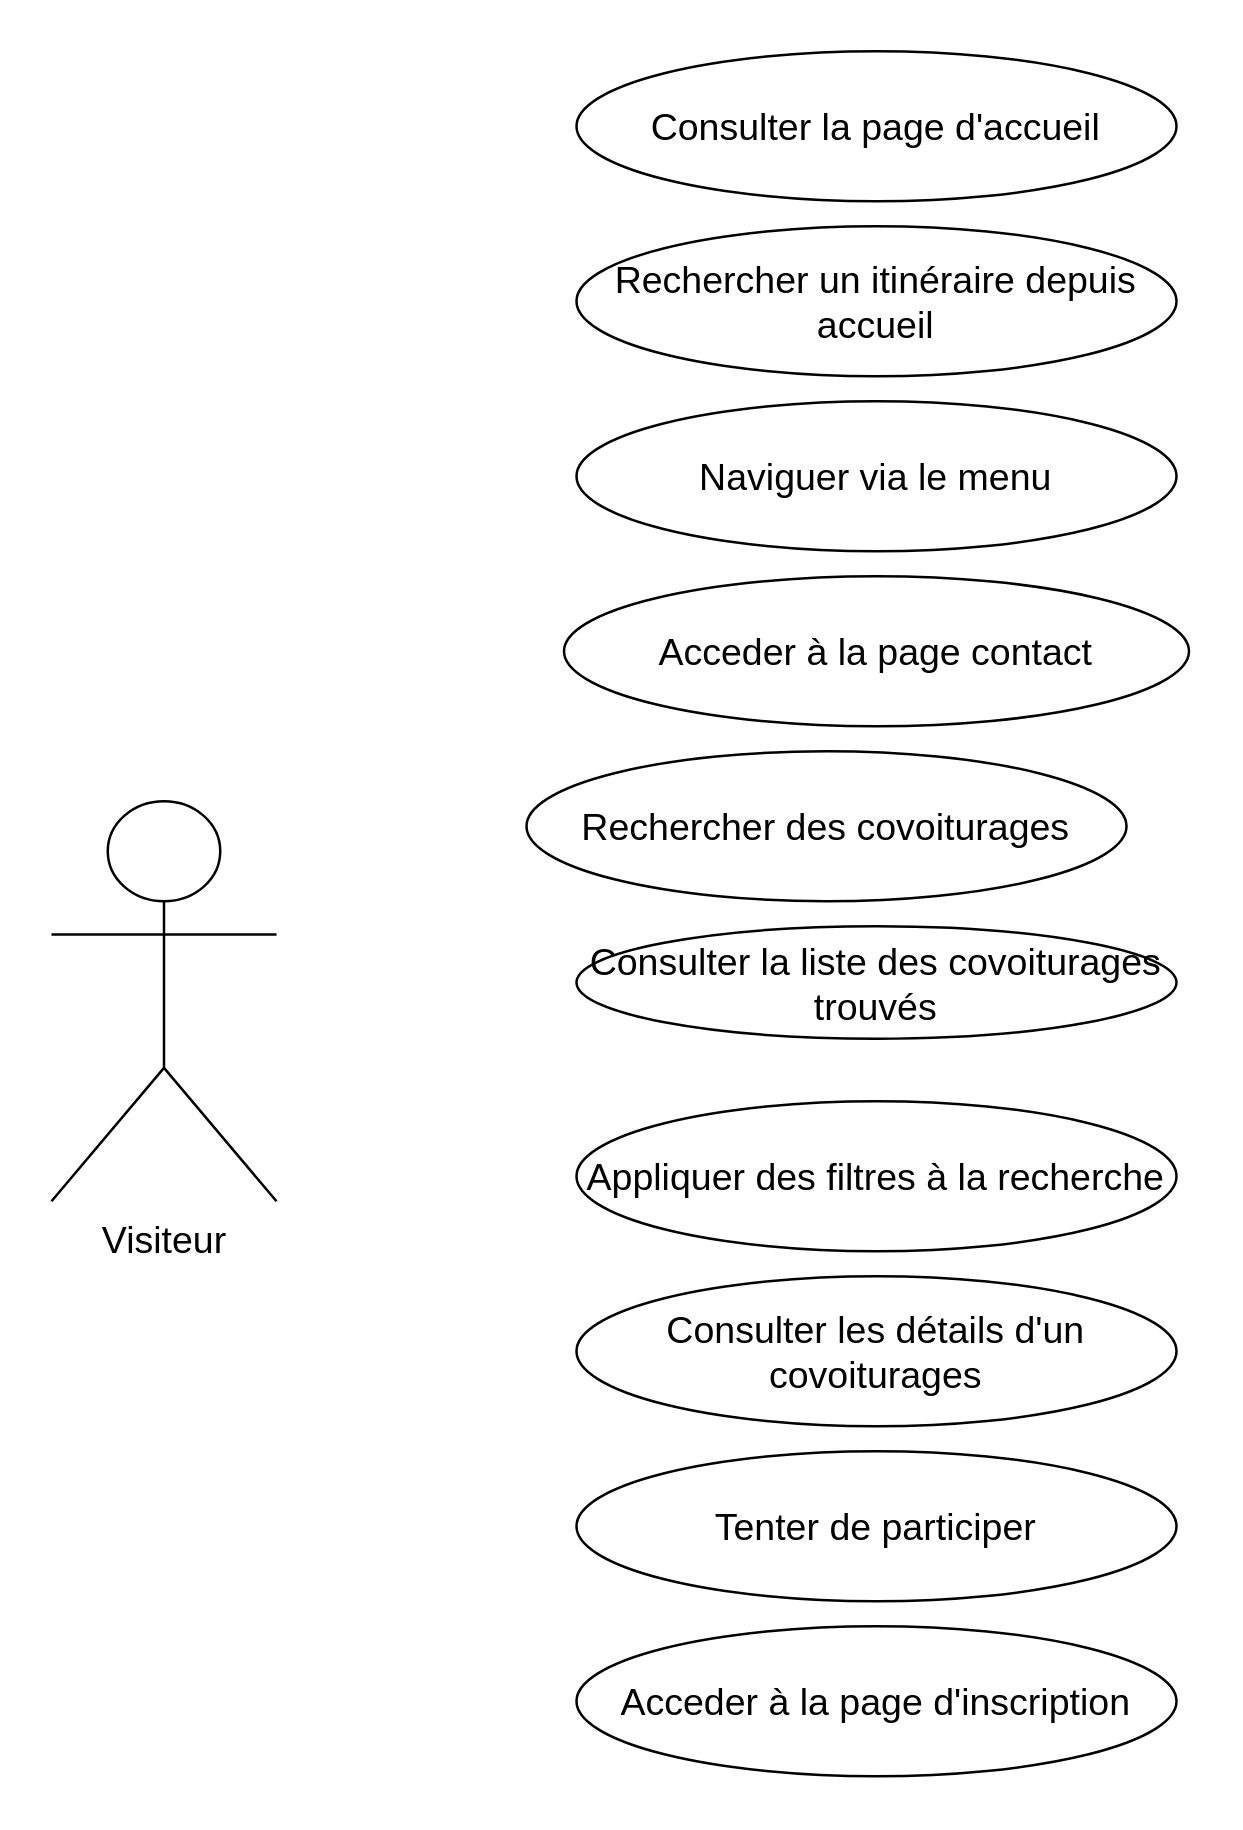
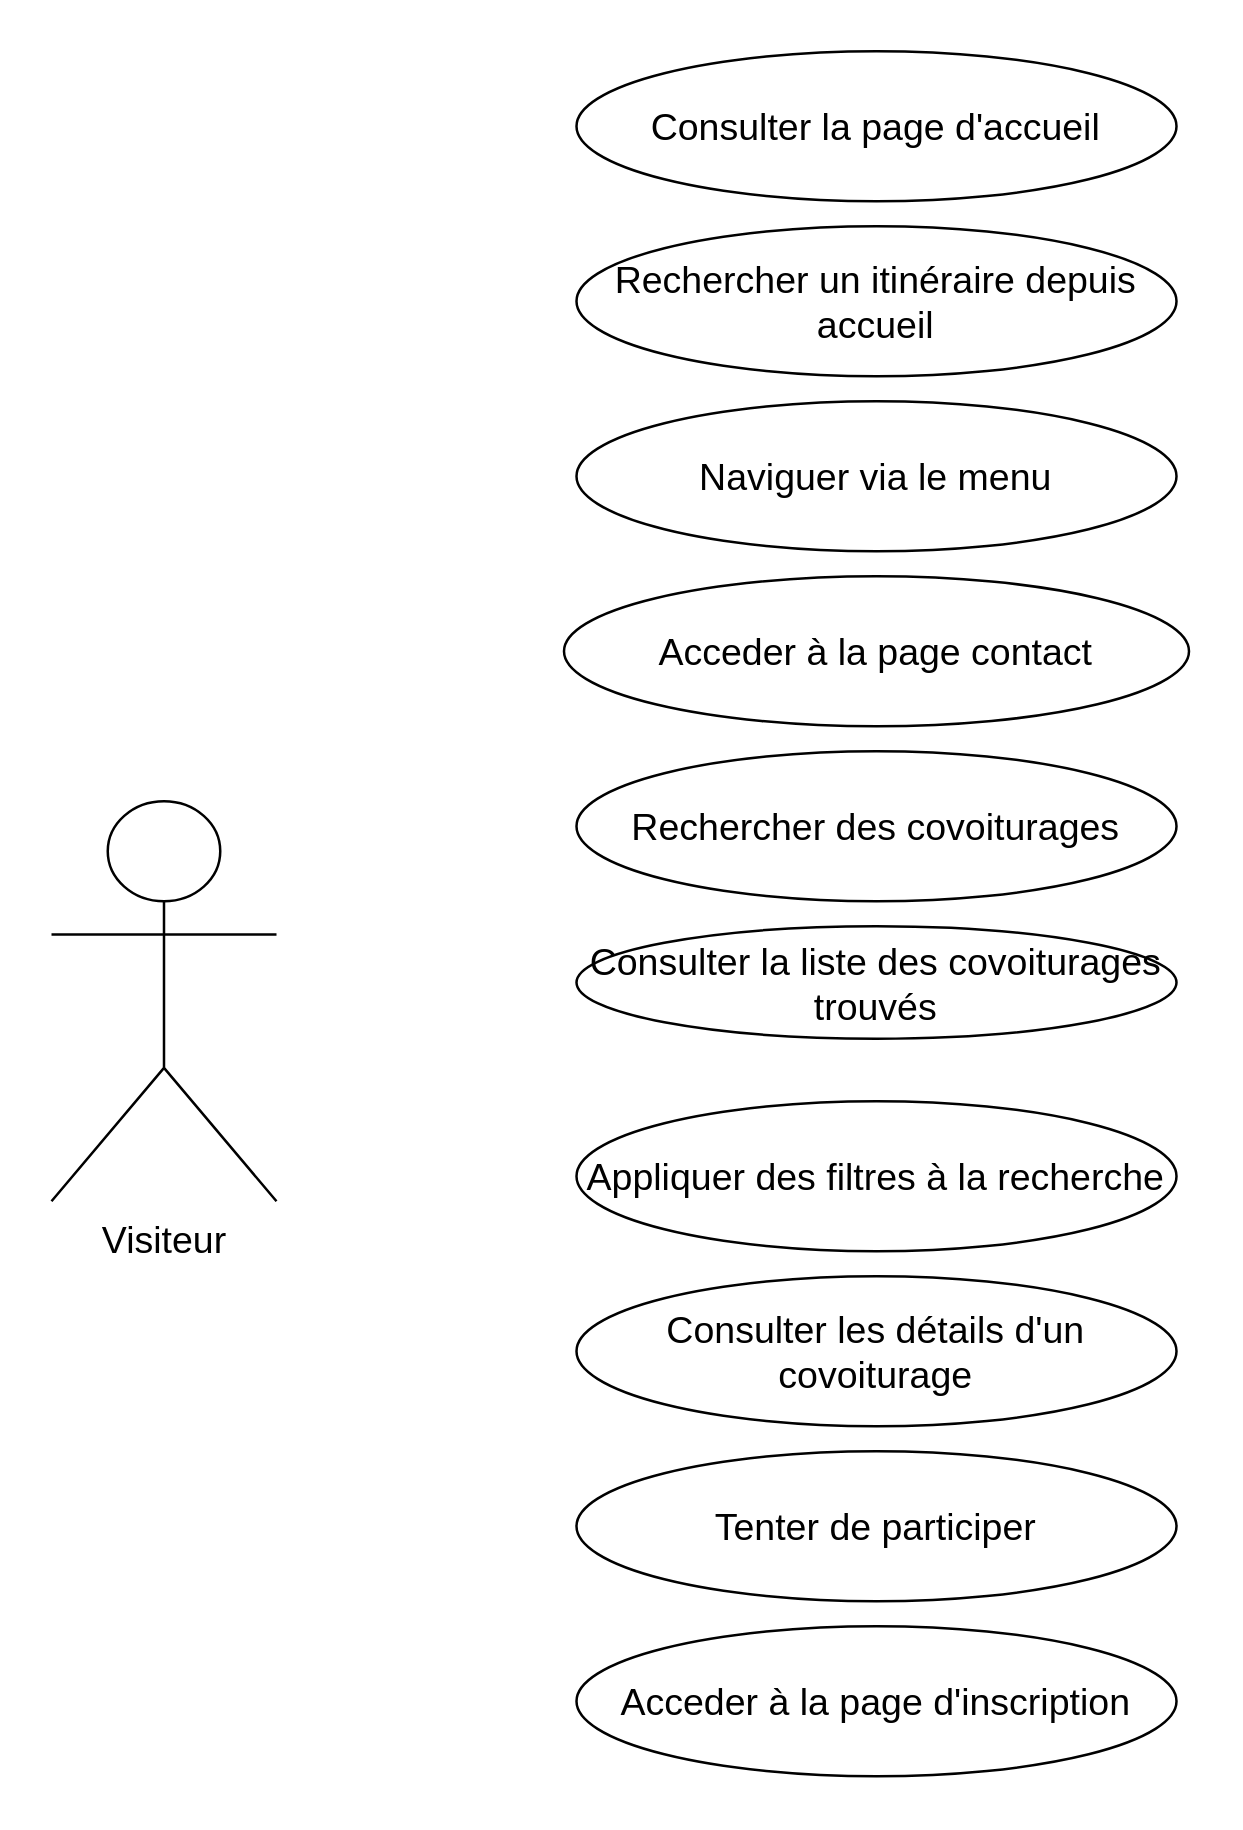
node "Rechercher des covoiturages": moved (826, 826) -> (876, 826)
node "Consulter les détails d'un covoiturages": label "Consulter les détails d'un covoiturages" -> "Consulter les détails d'un covoiturage"
